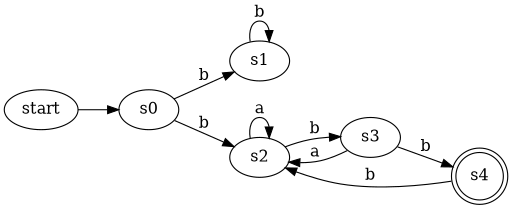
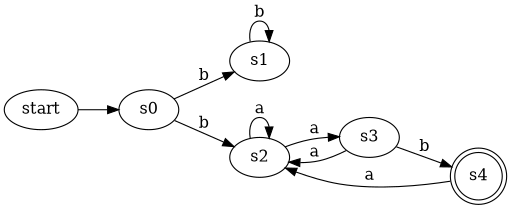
edge "s2" -> "s3": label "b" -> "a"
edge "s4" -> "s2": label "b" -> "a"
